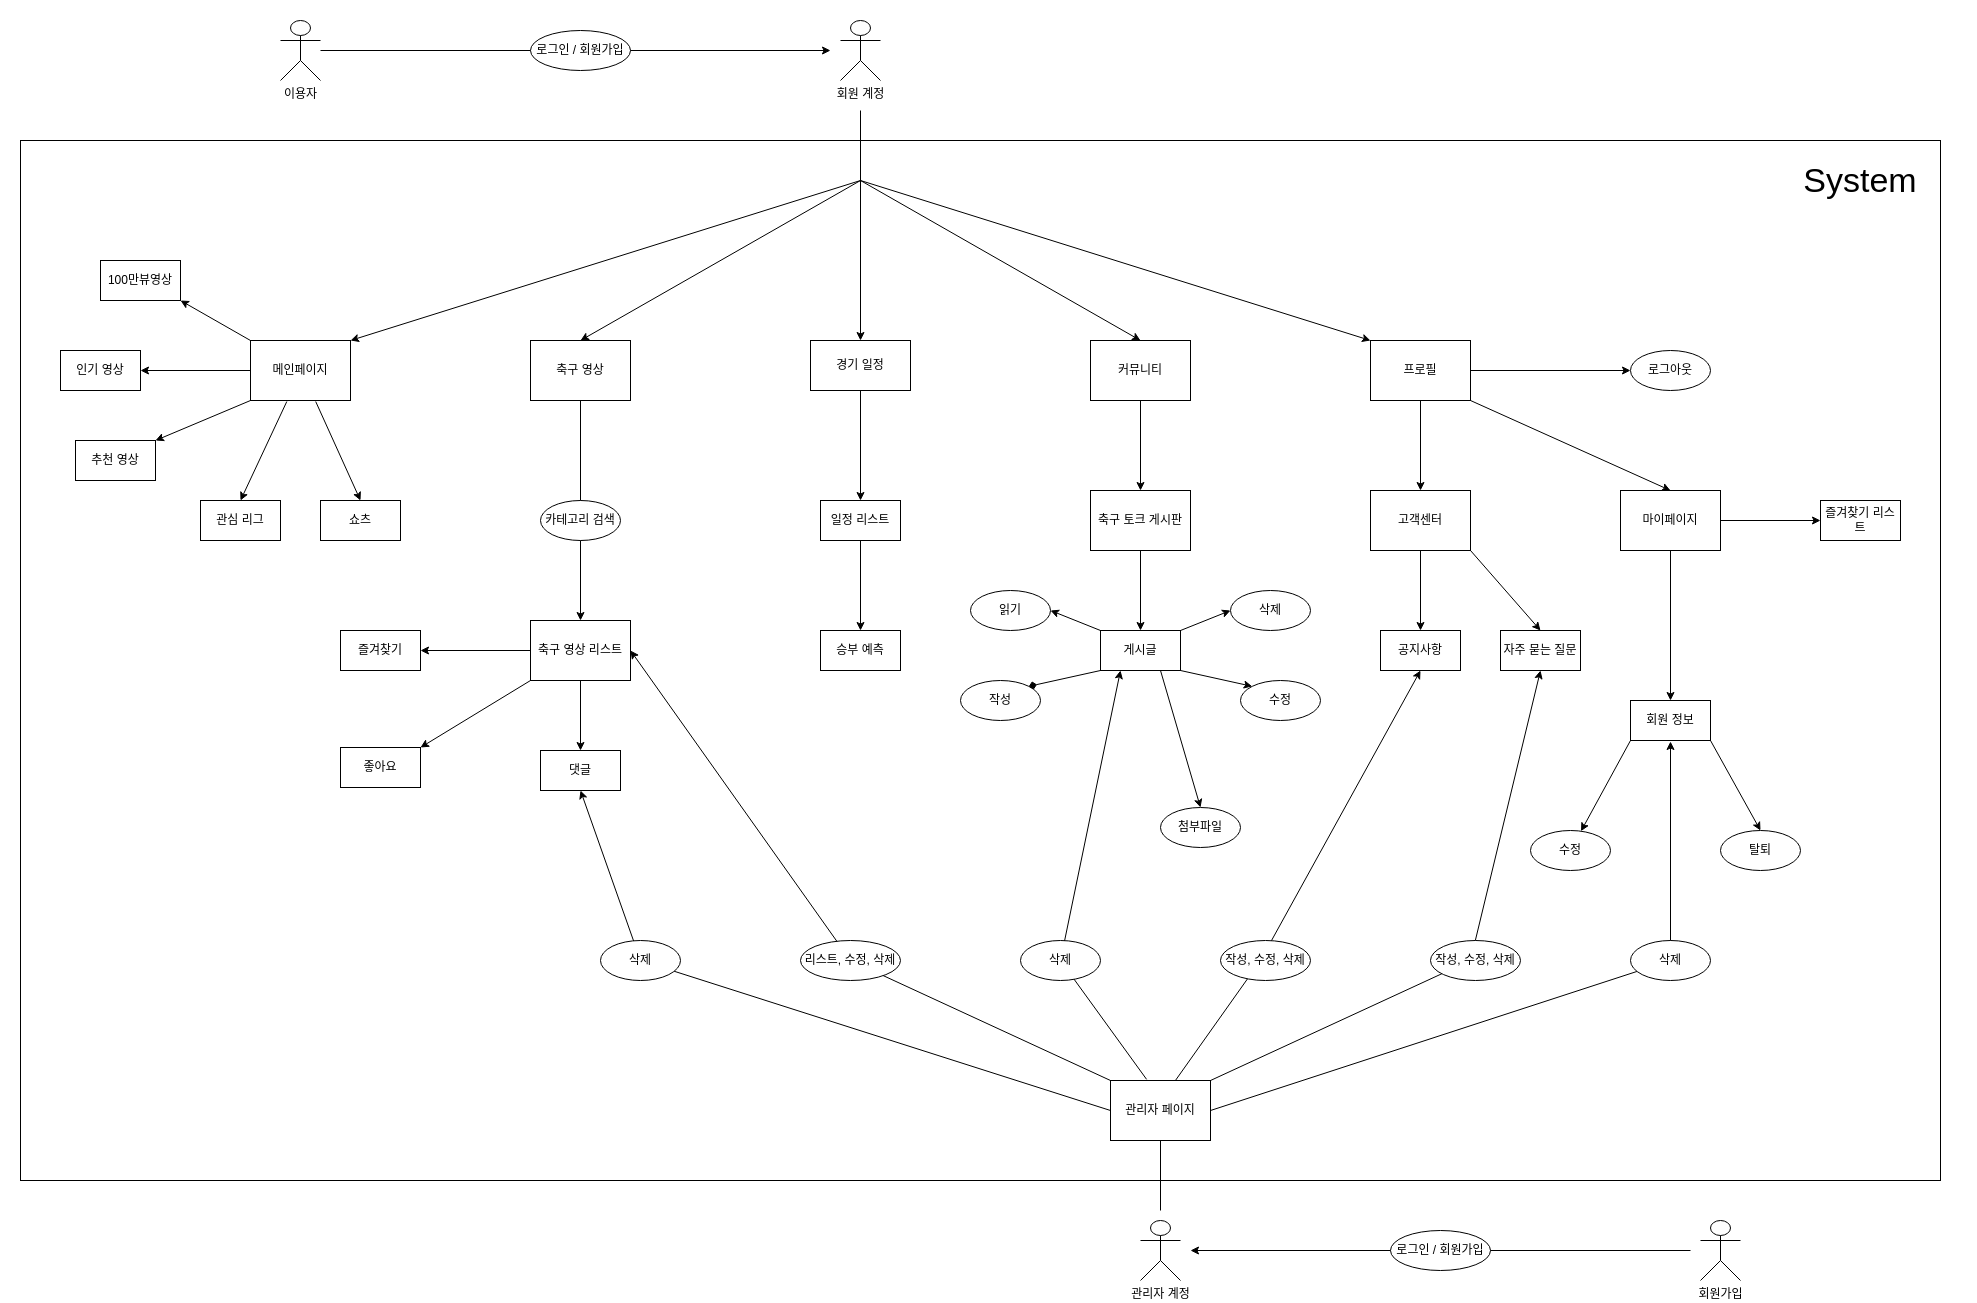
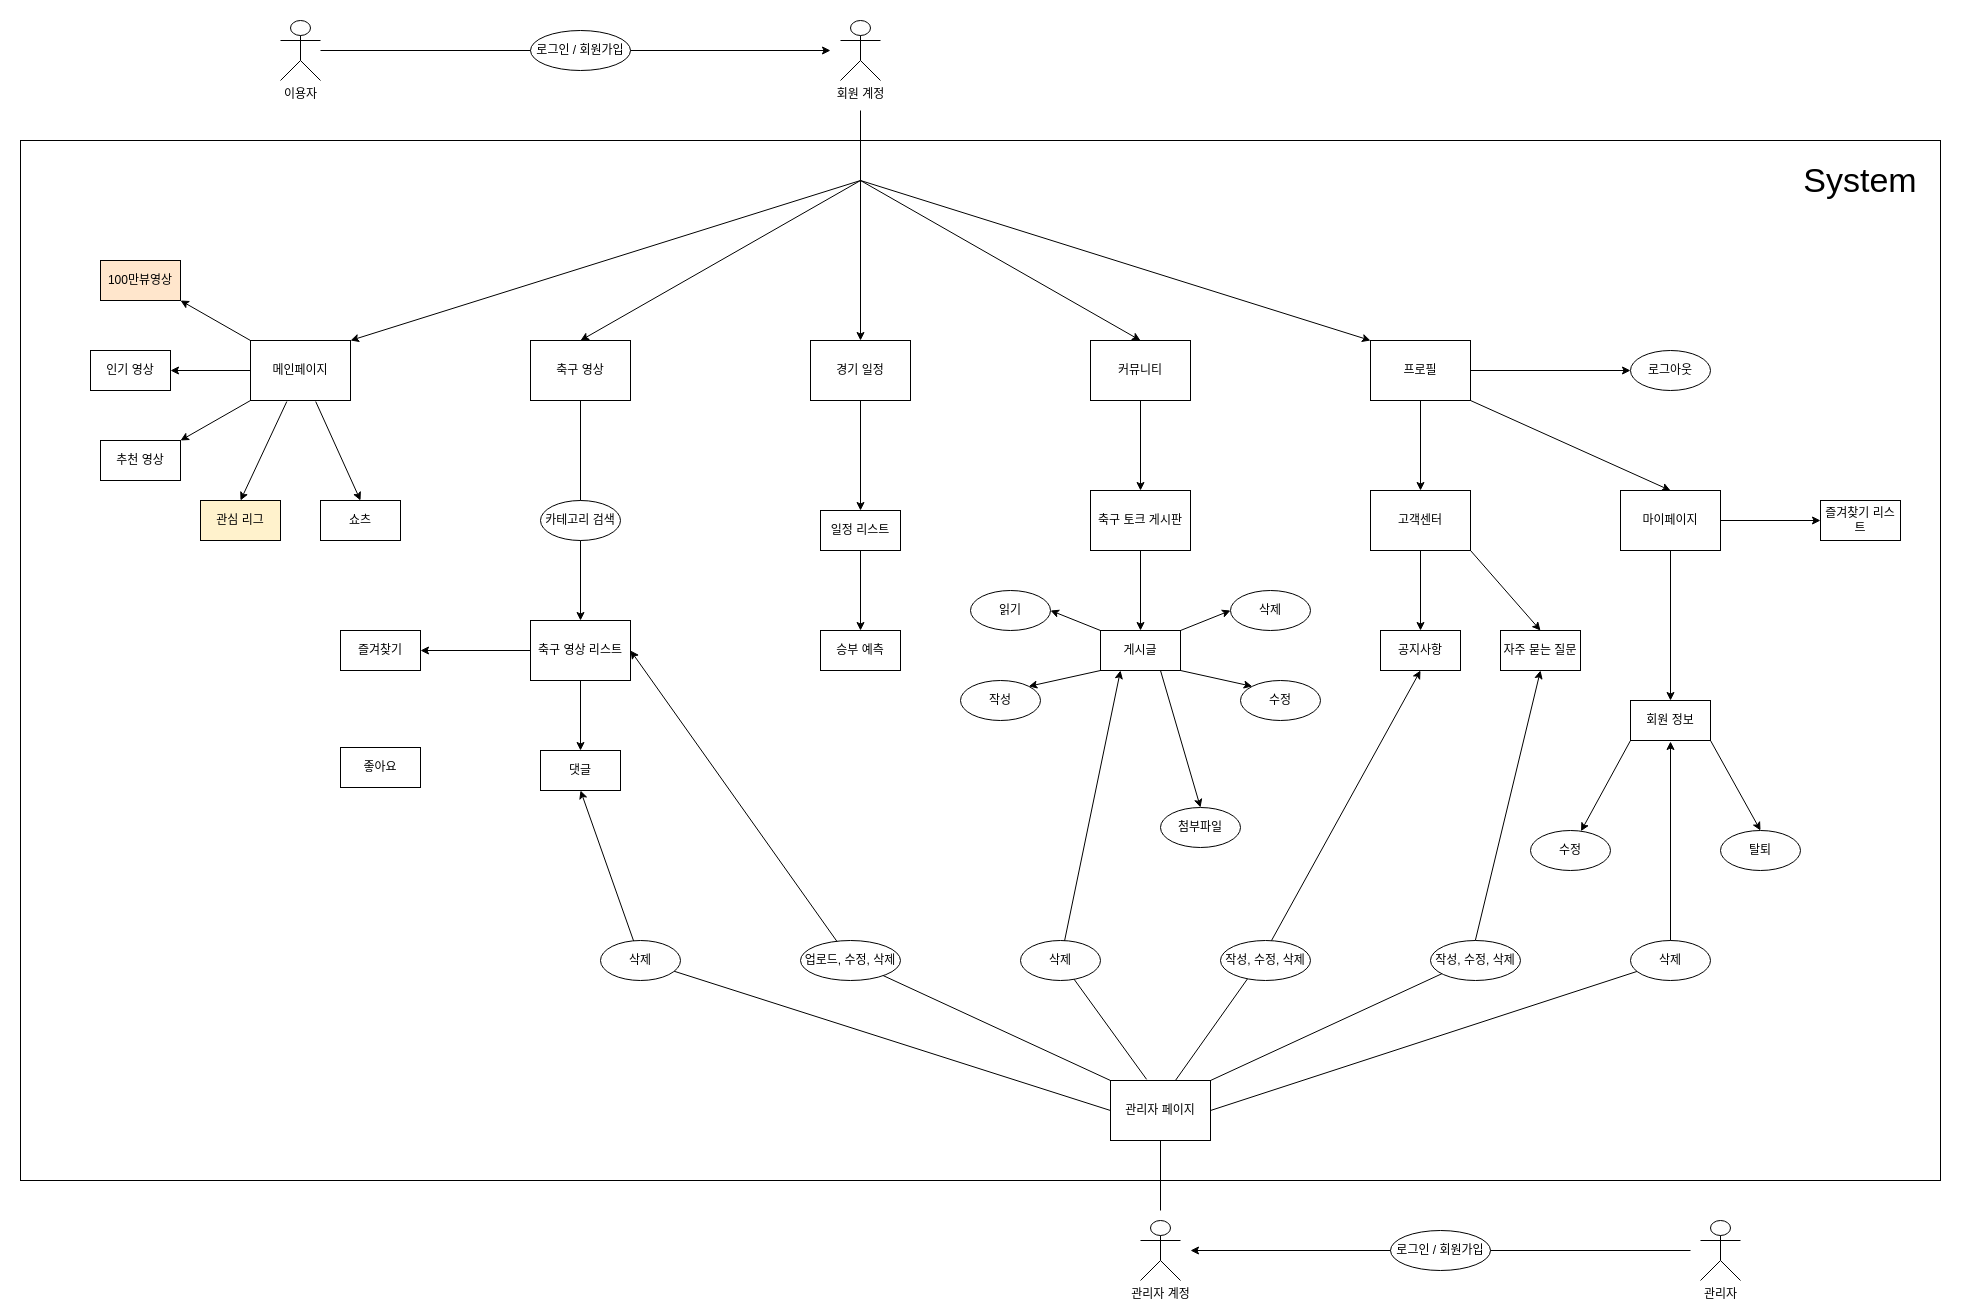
node "100만뷰영상": fillcolor #ffffff -> #ffe6cc
node "경기 일정": size 100x50 -> 100x60
node "인기 영상": moved (101, 371) -> (131, 371)
node "추천 영상": moved (116, 461) -> (141, 461)
node "관심 리그": fillcolor #ffffff -> #fff2cc
node "일정 리스트": moved (861, 521) -> (861, 531)
edge "게시글" -> "작성": arrowhead diamond -> classic
edge "축구 영상 리스트" -> "좋아요": removed
node "리스트, 수정, 삭제": label "리스트, 수정, 삭제" -> "업로드, 수정, 삭제"
node "회원가입": label "회원가입" -> "관리자"
